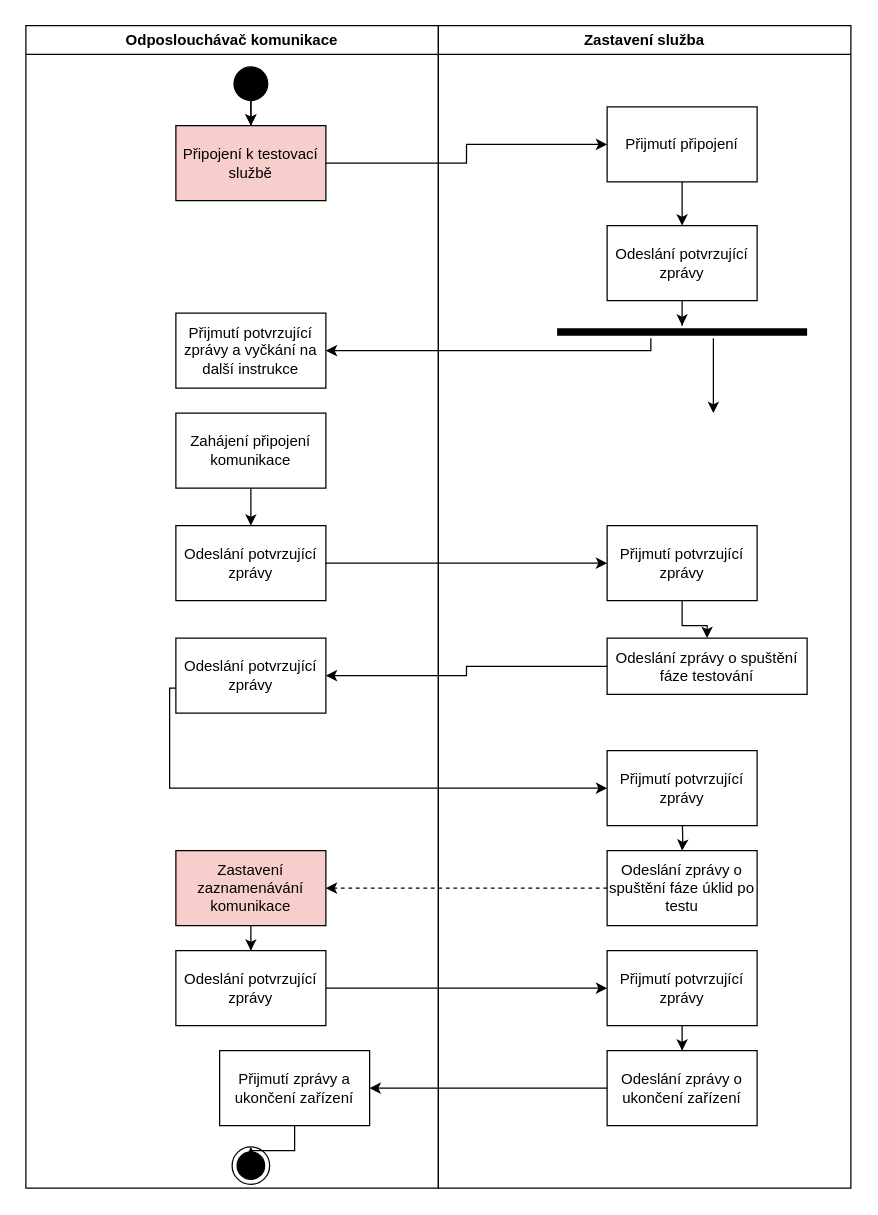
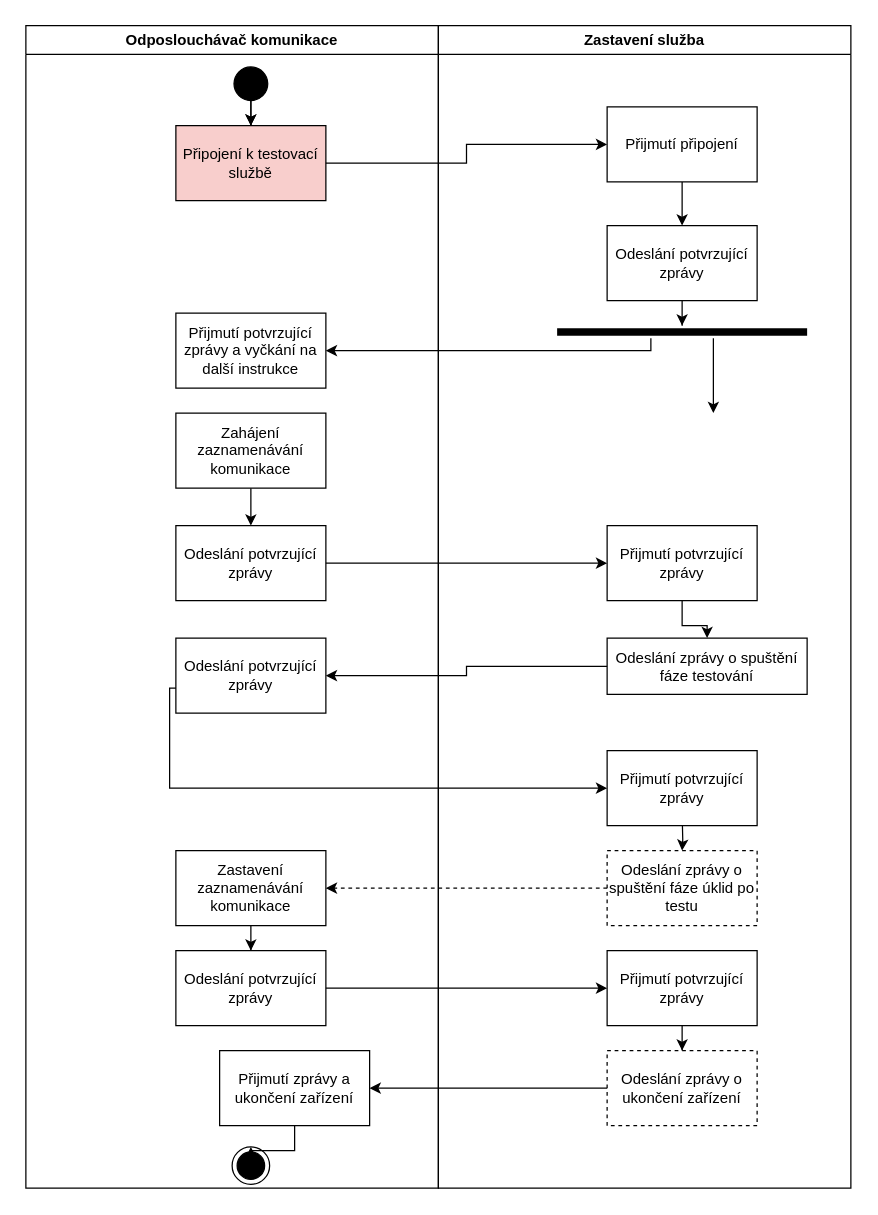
node "Zahájení připojení komunikace": label "Zahájení připojení komunikace" -> "Zahájení zaznamenávání komunikace"
node "Zastavení zaznamenávání komunikace": fillcolor #f8cecc -> #ffffff
node "Odeslání zprávy o spuštění fáze úklid po testu": style solid -> dashed
node "Odeslání zprávy o ukončení zařízení": style solid -> dashed
